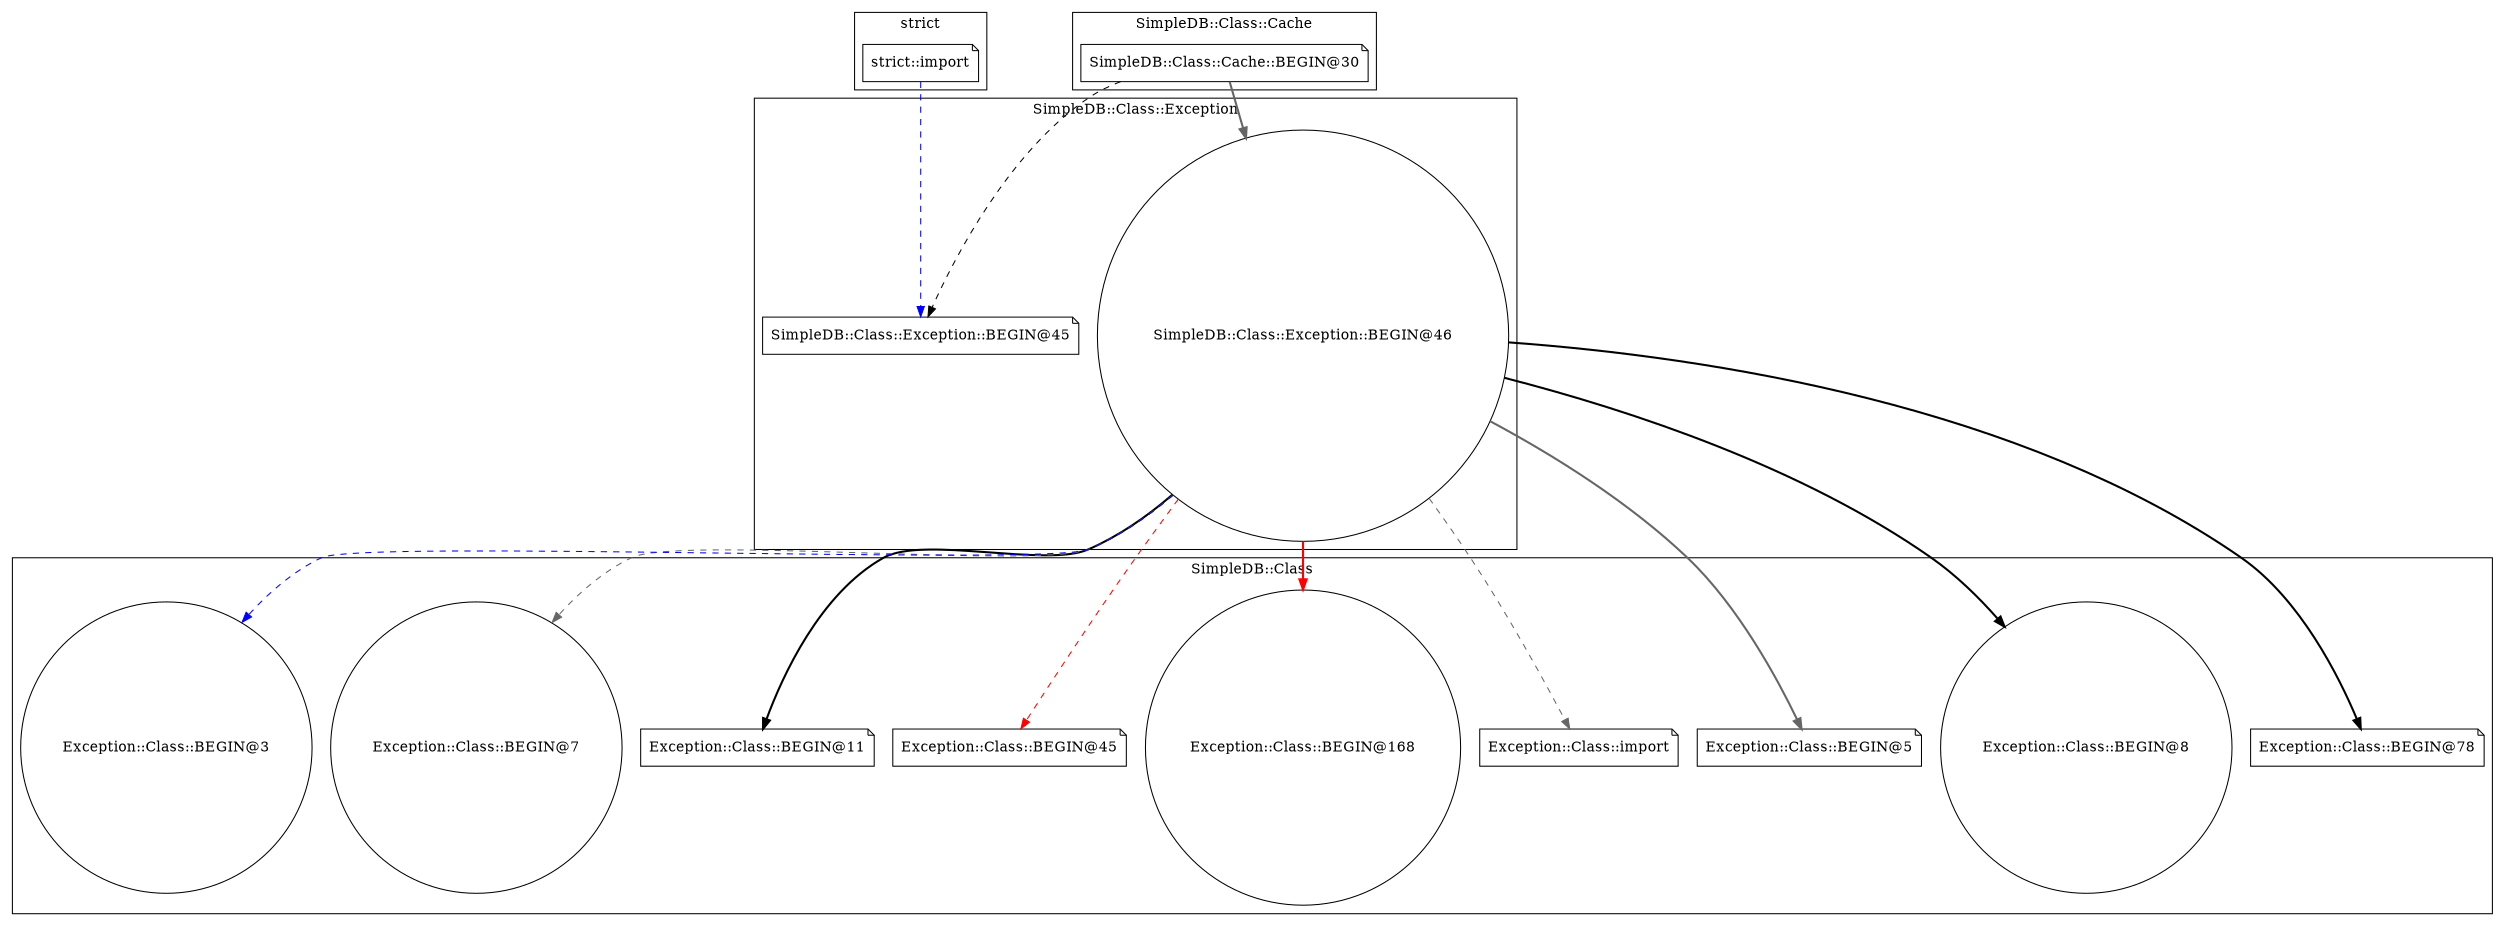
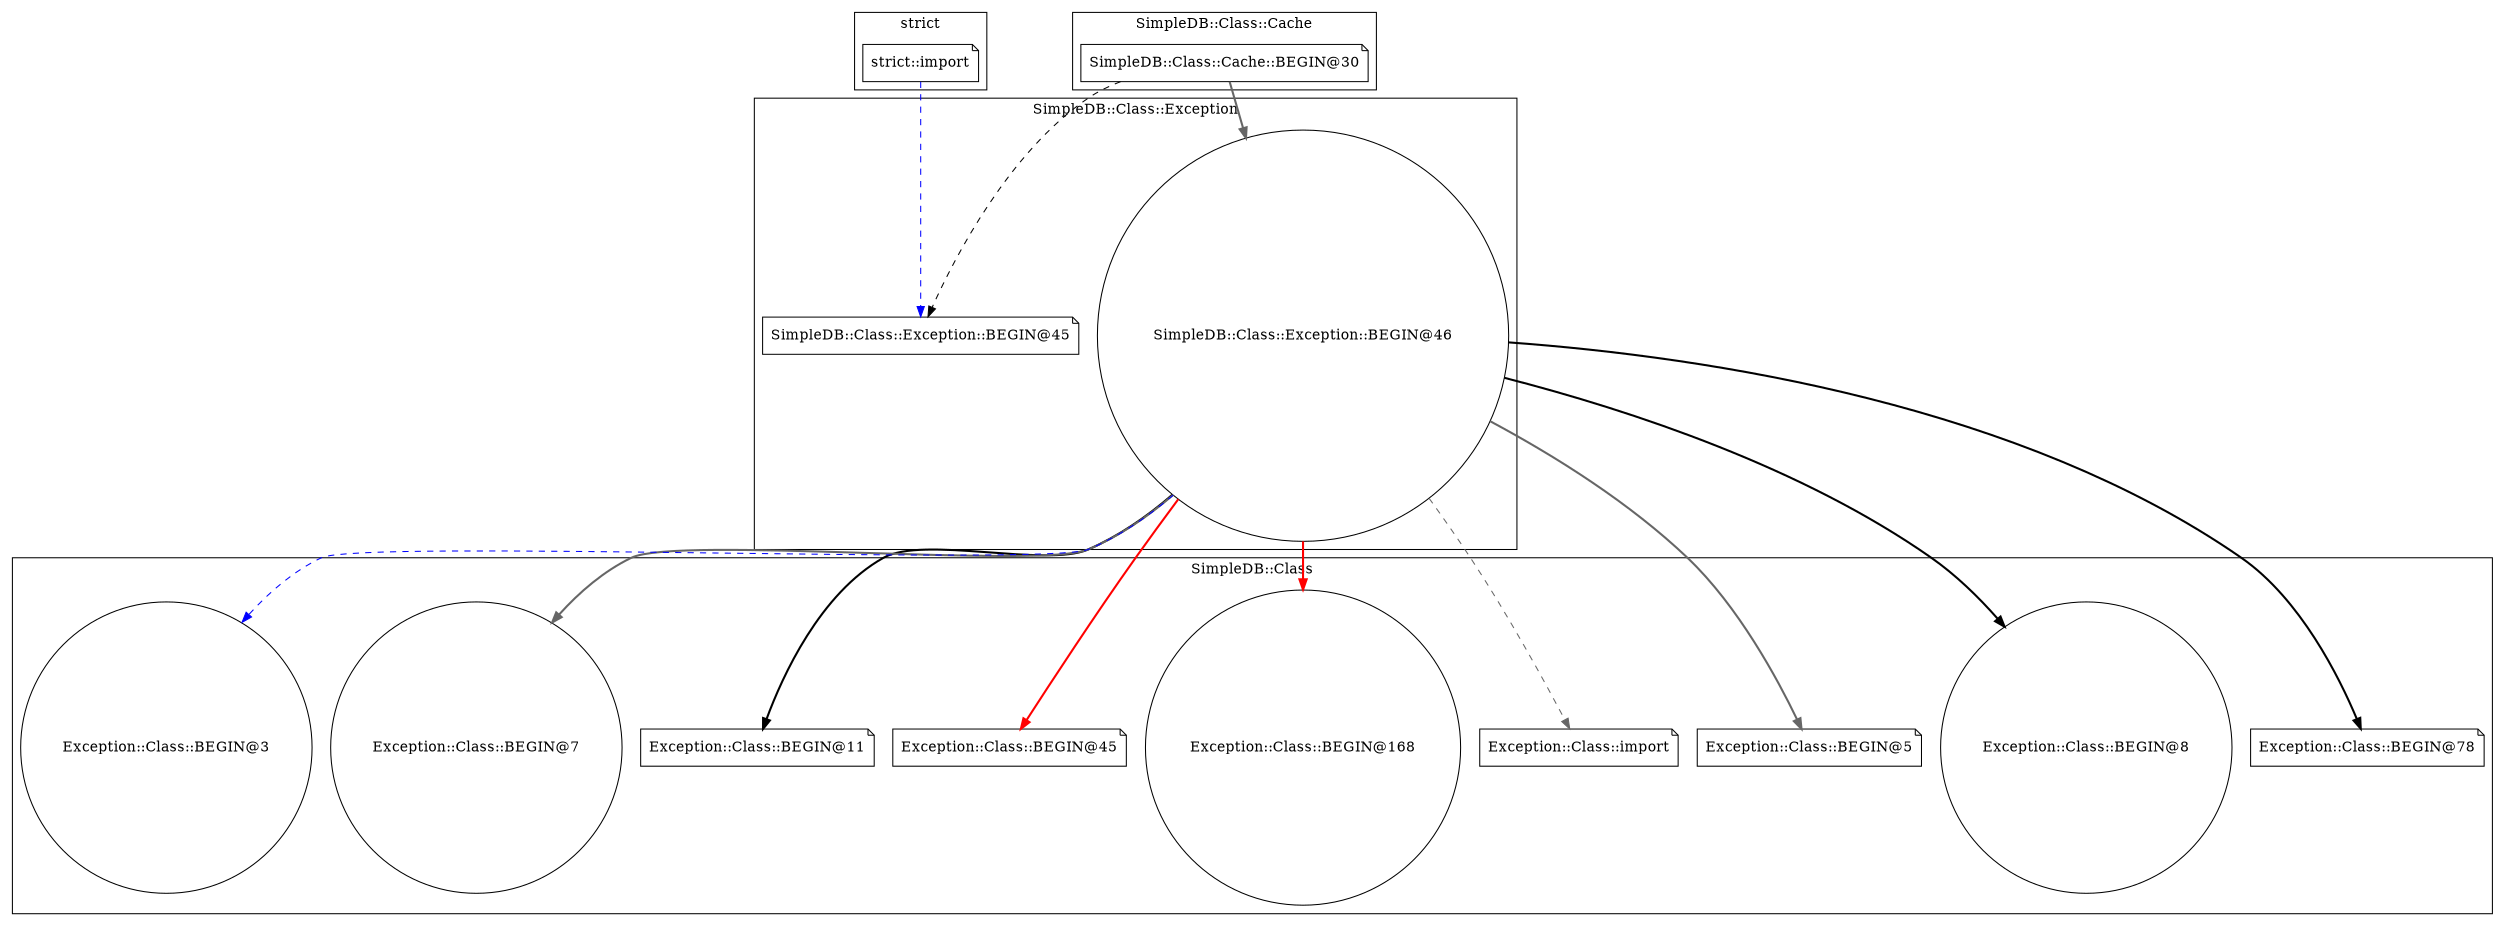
edge "SimpleDB::Class::Exception::BEGIN@46" -> "Exception::Class::BEGIN@7": style dashed -> bold
edge "SimpleDB::Class::Exception::BEGIN@46" -> "Exception::Class::BEGIN@45": style dashed -> bold
